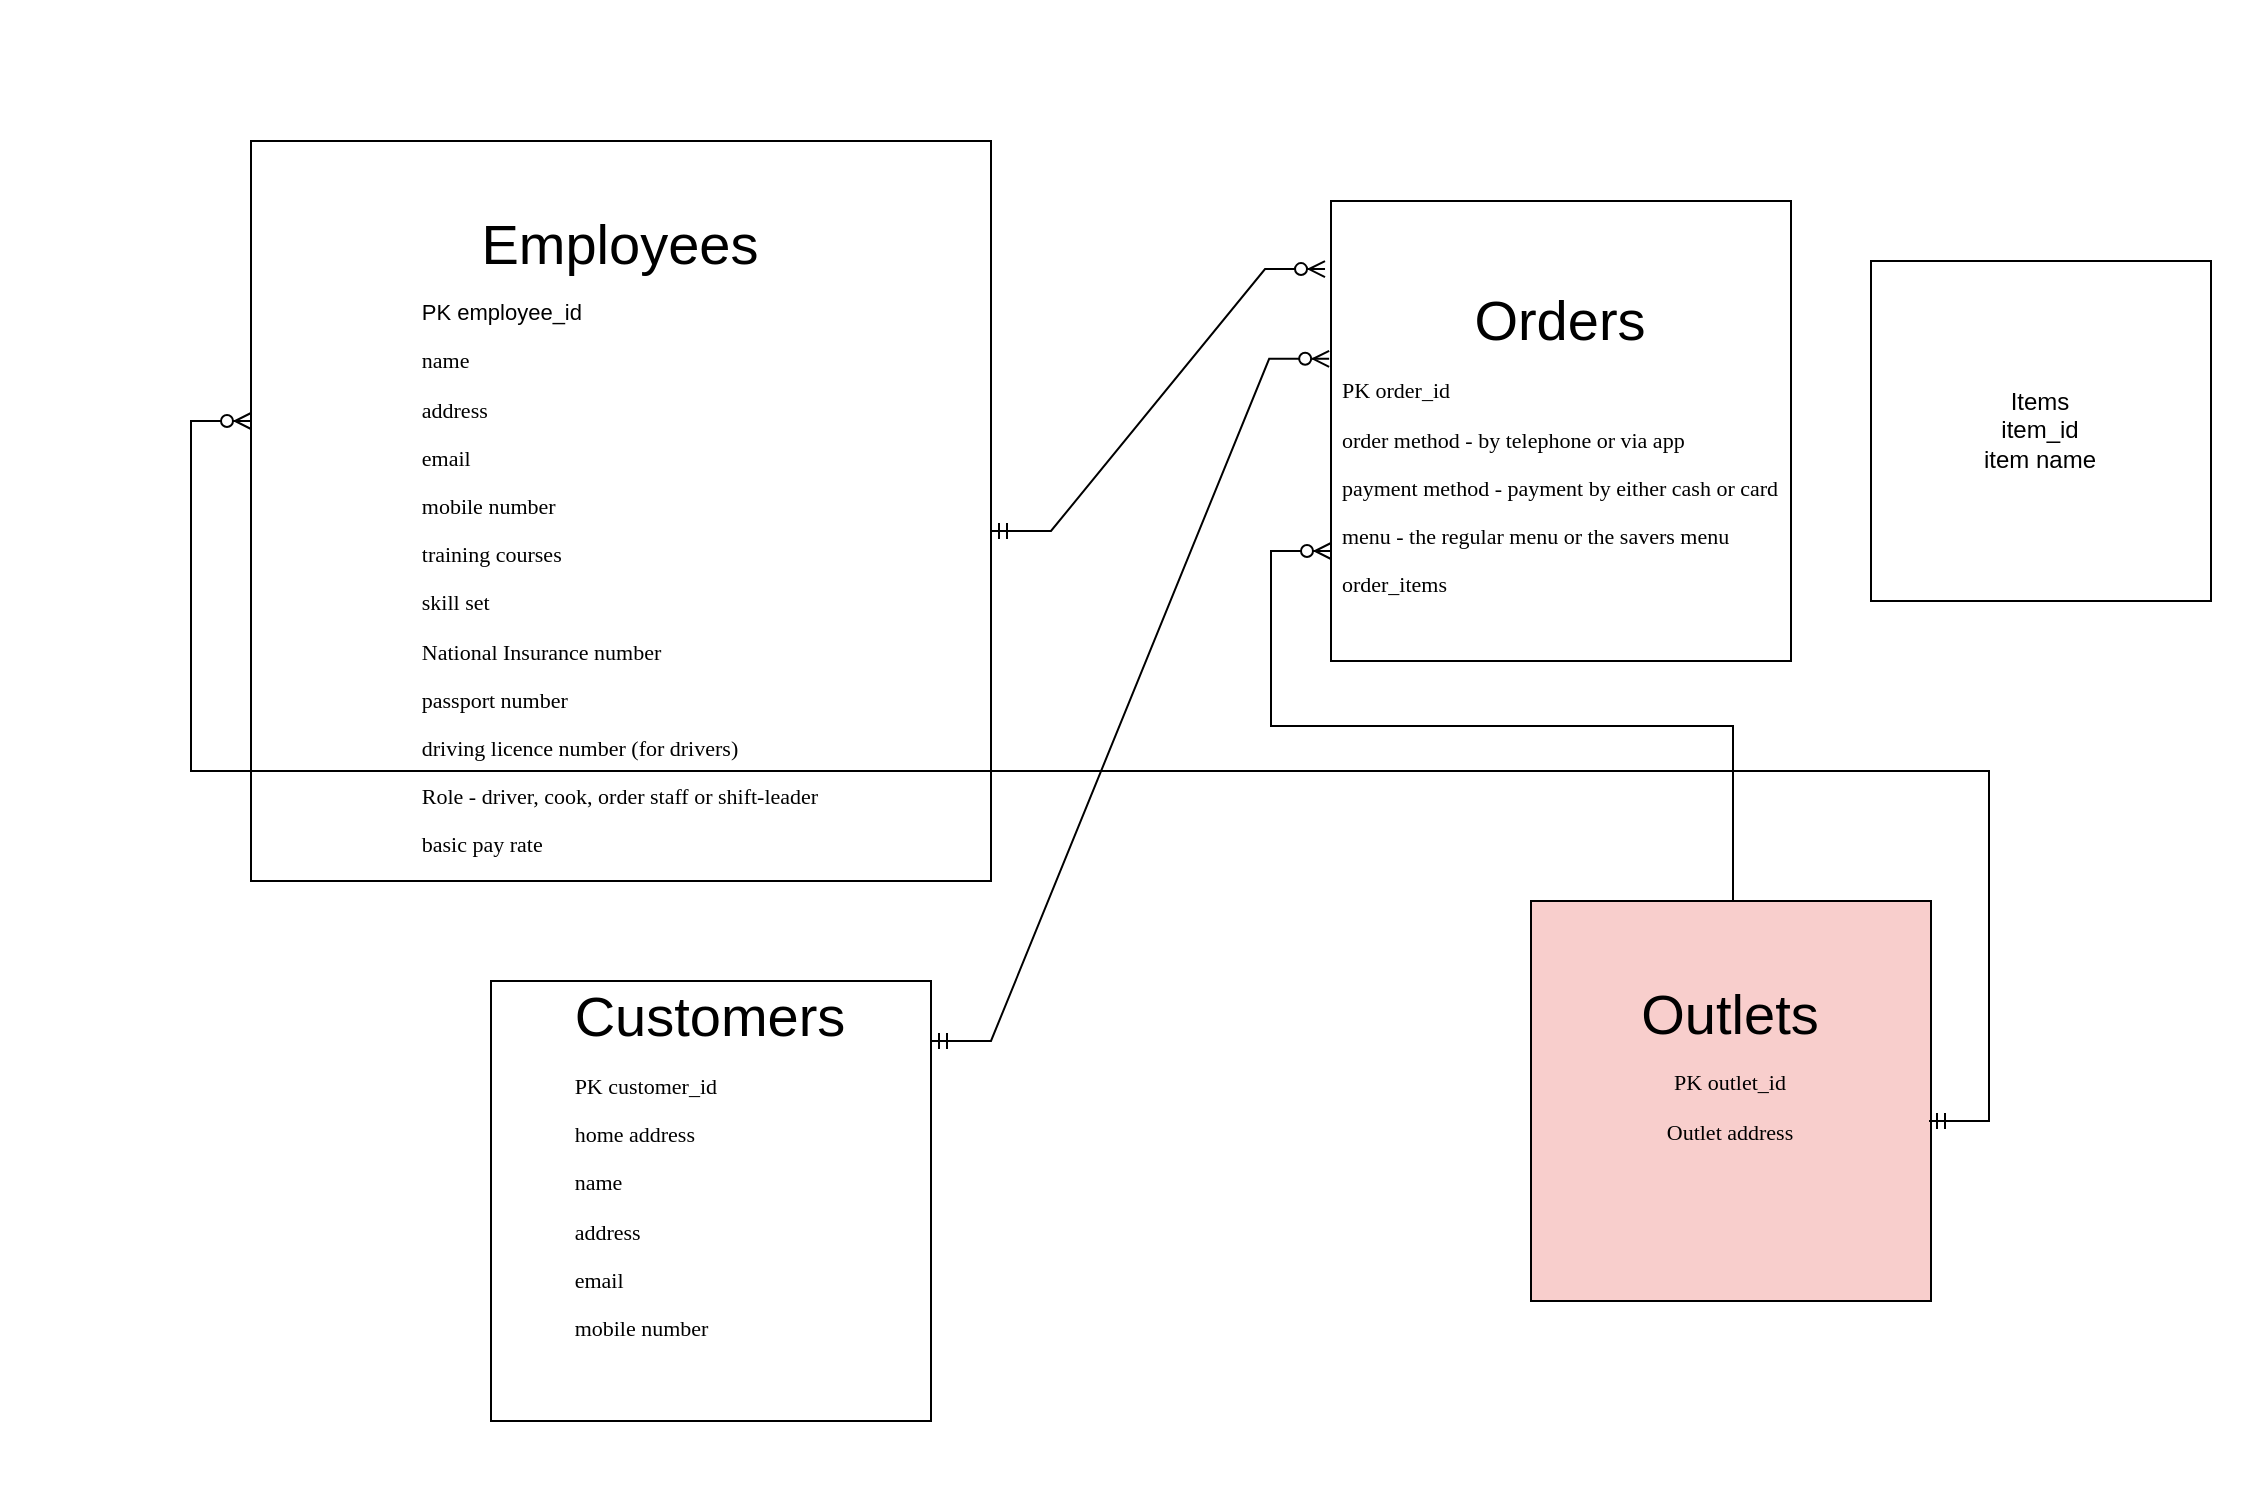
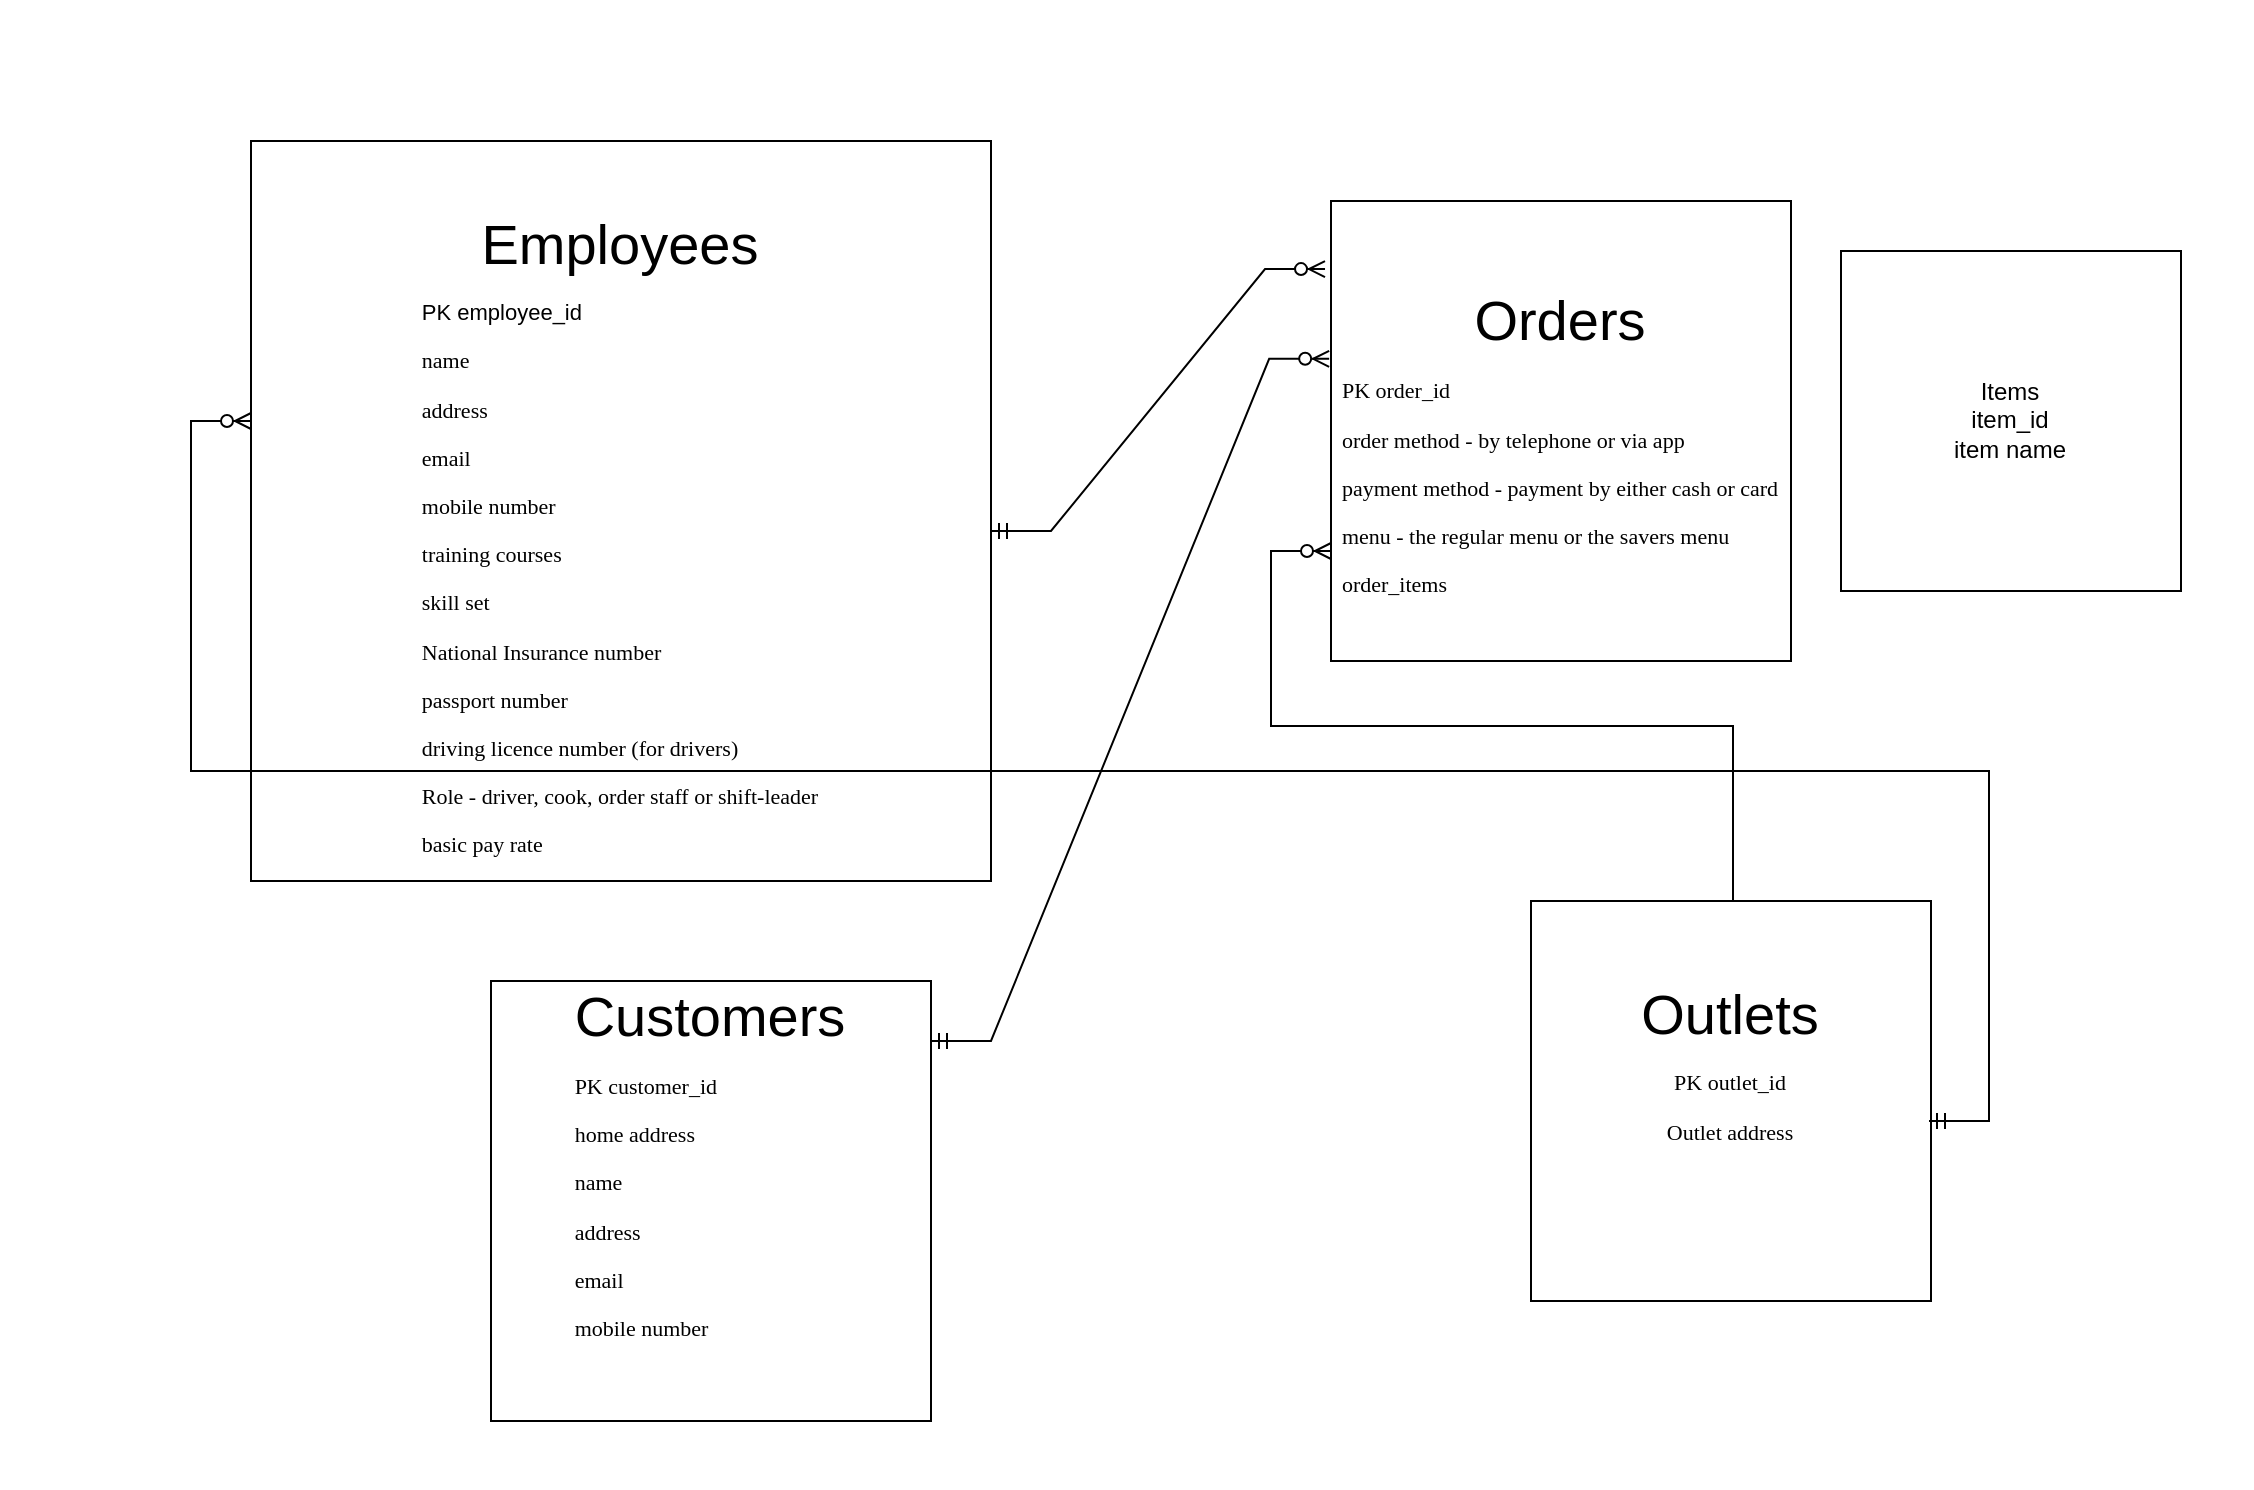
node "Items item_id item name": moved (2041, 431) -> (2011, 421)
node "Outlets PK outlet_id Outlet address": fillcolor #f8cecc -> #ffffff
